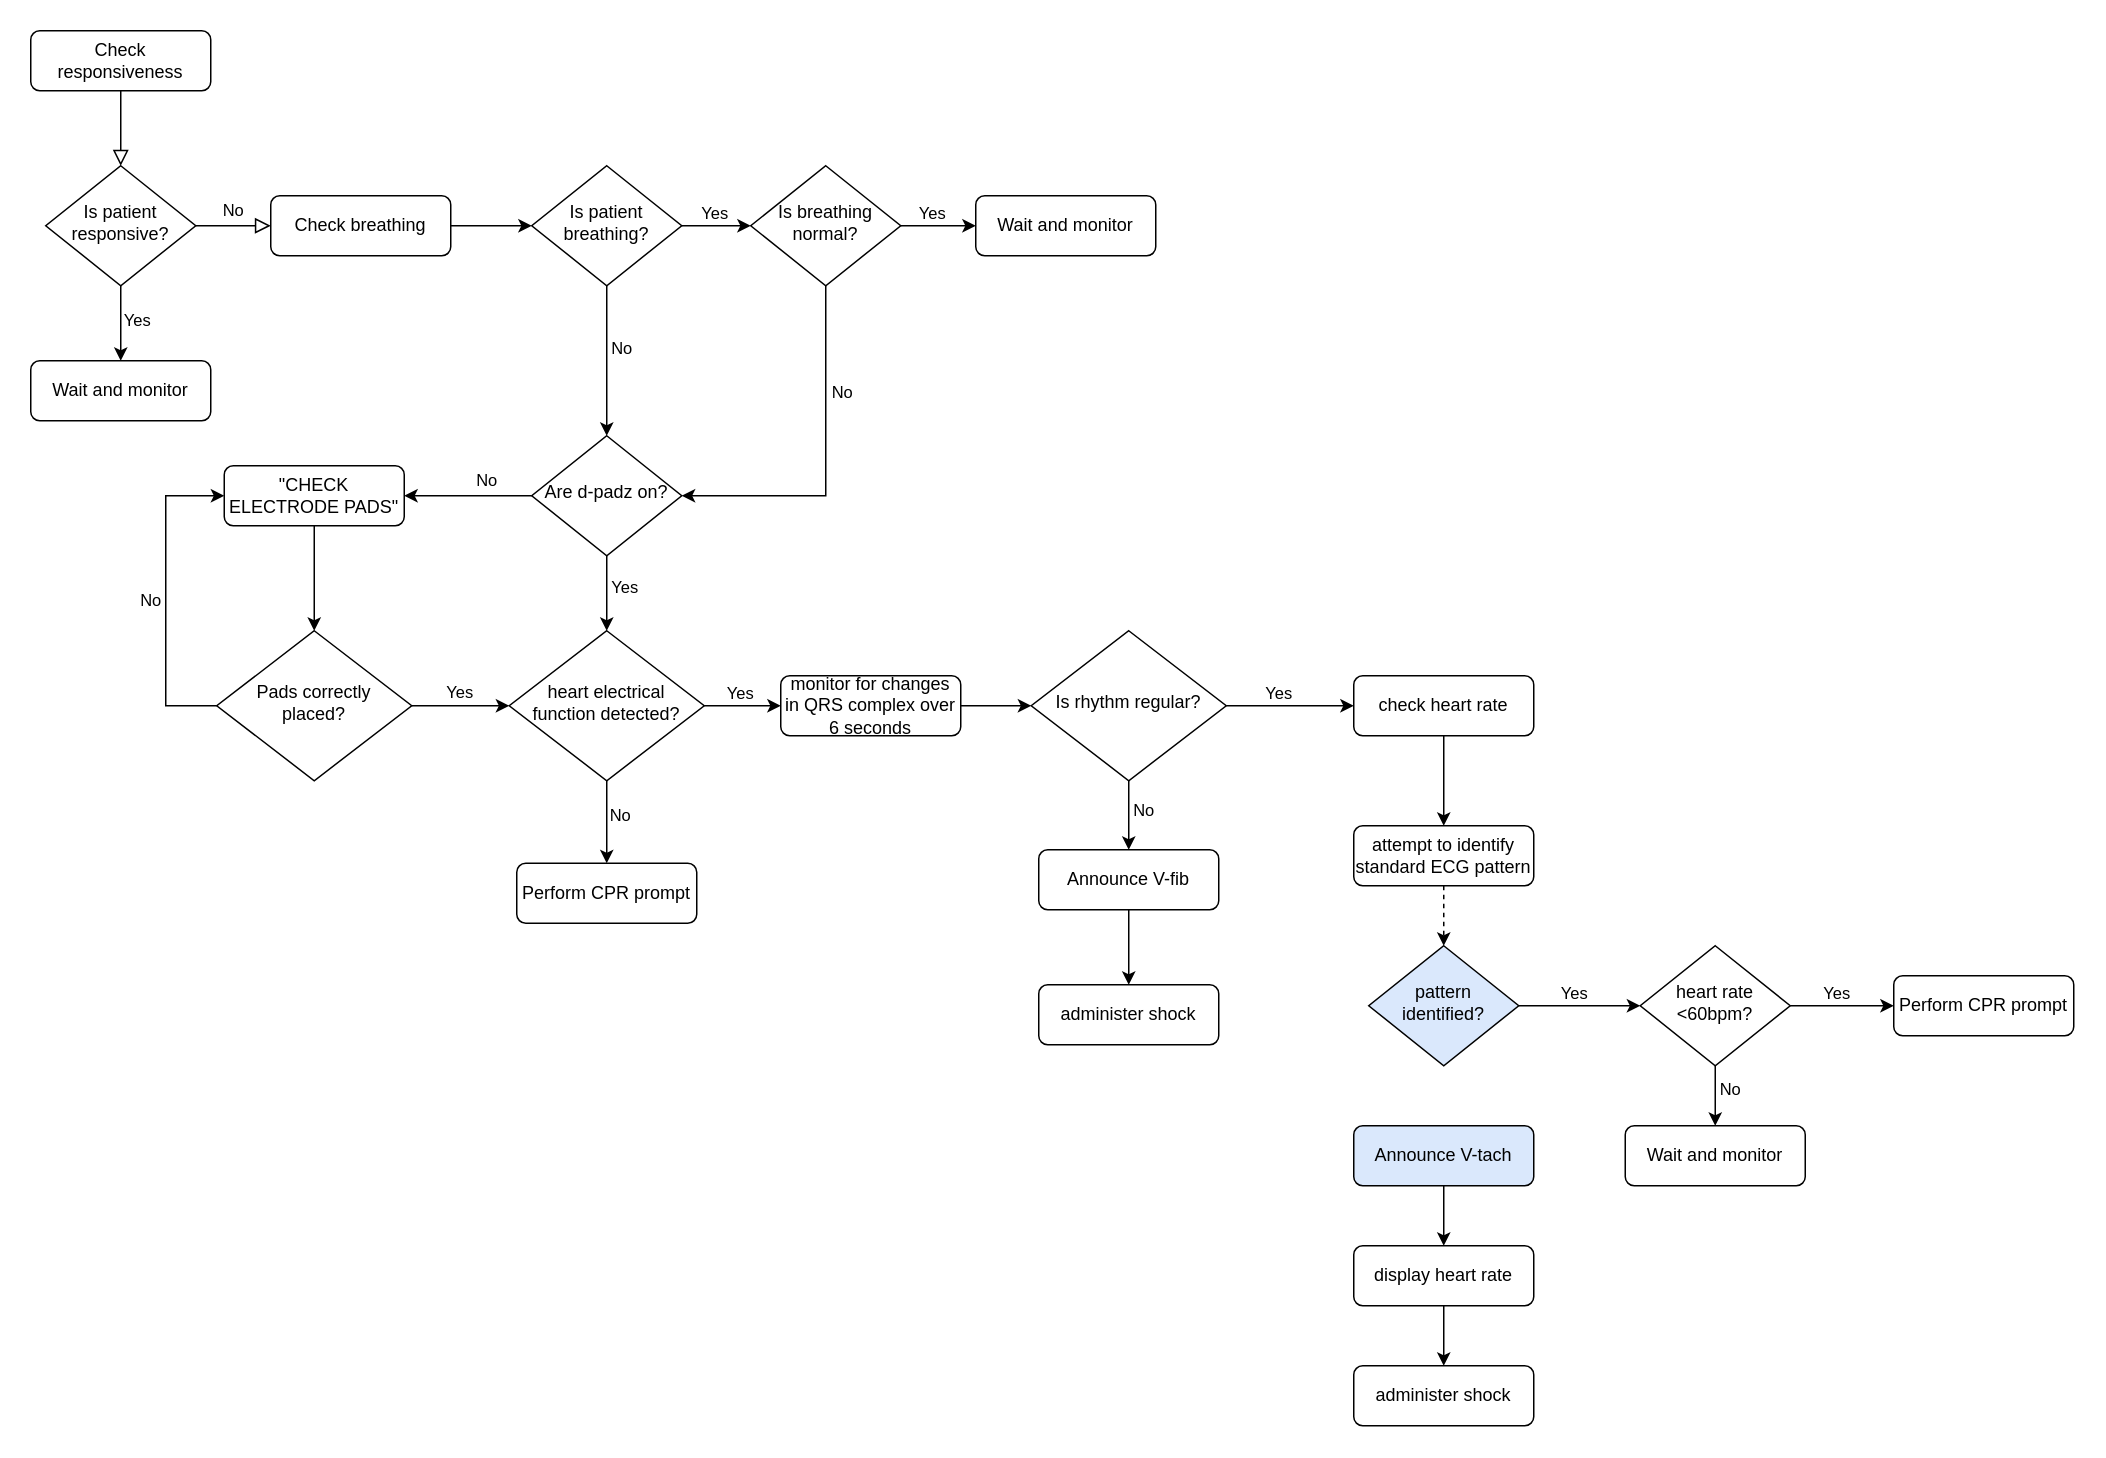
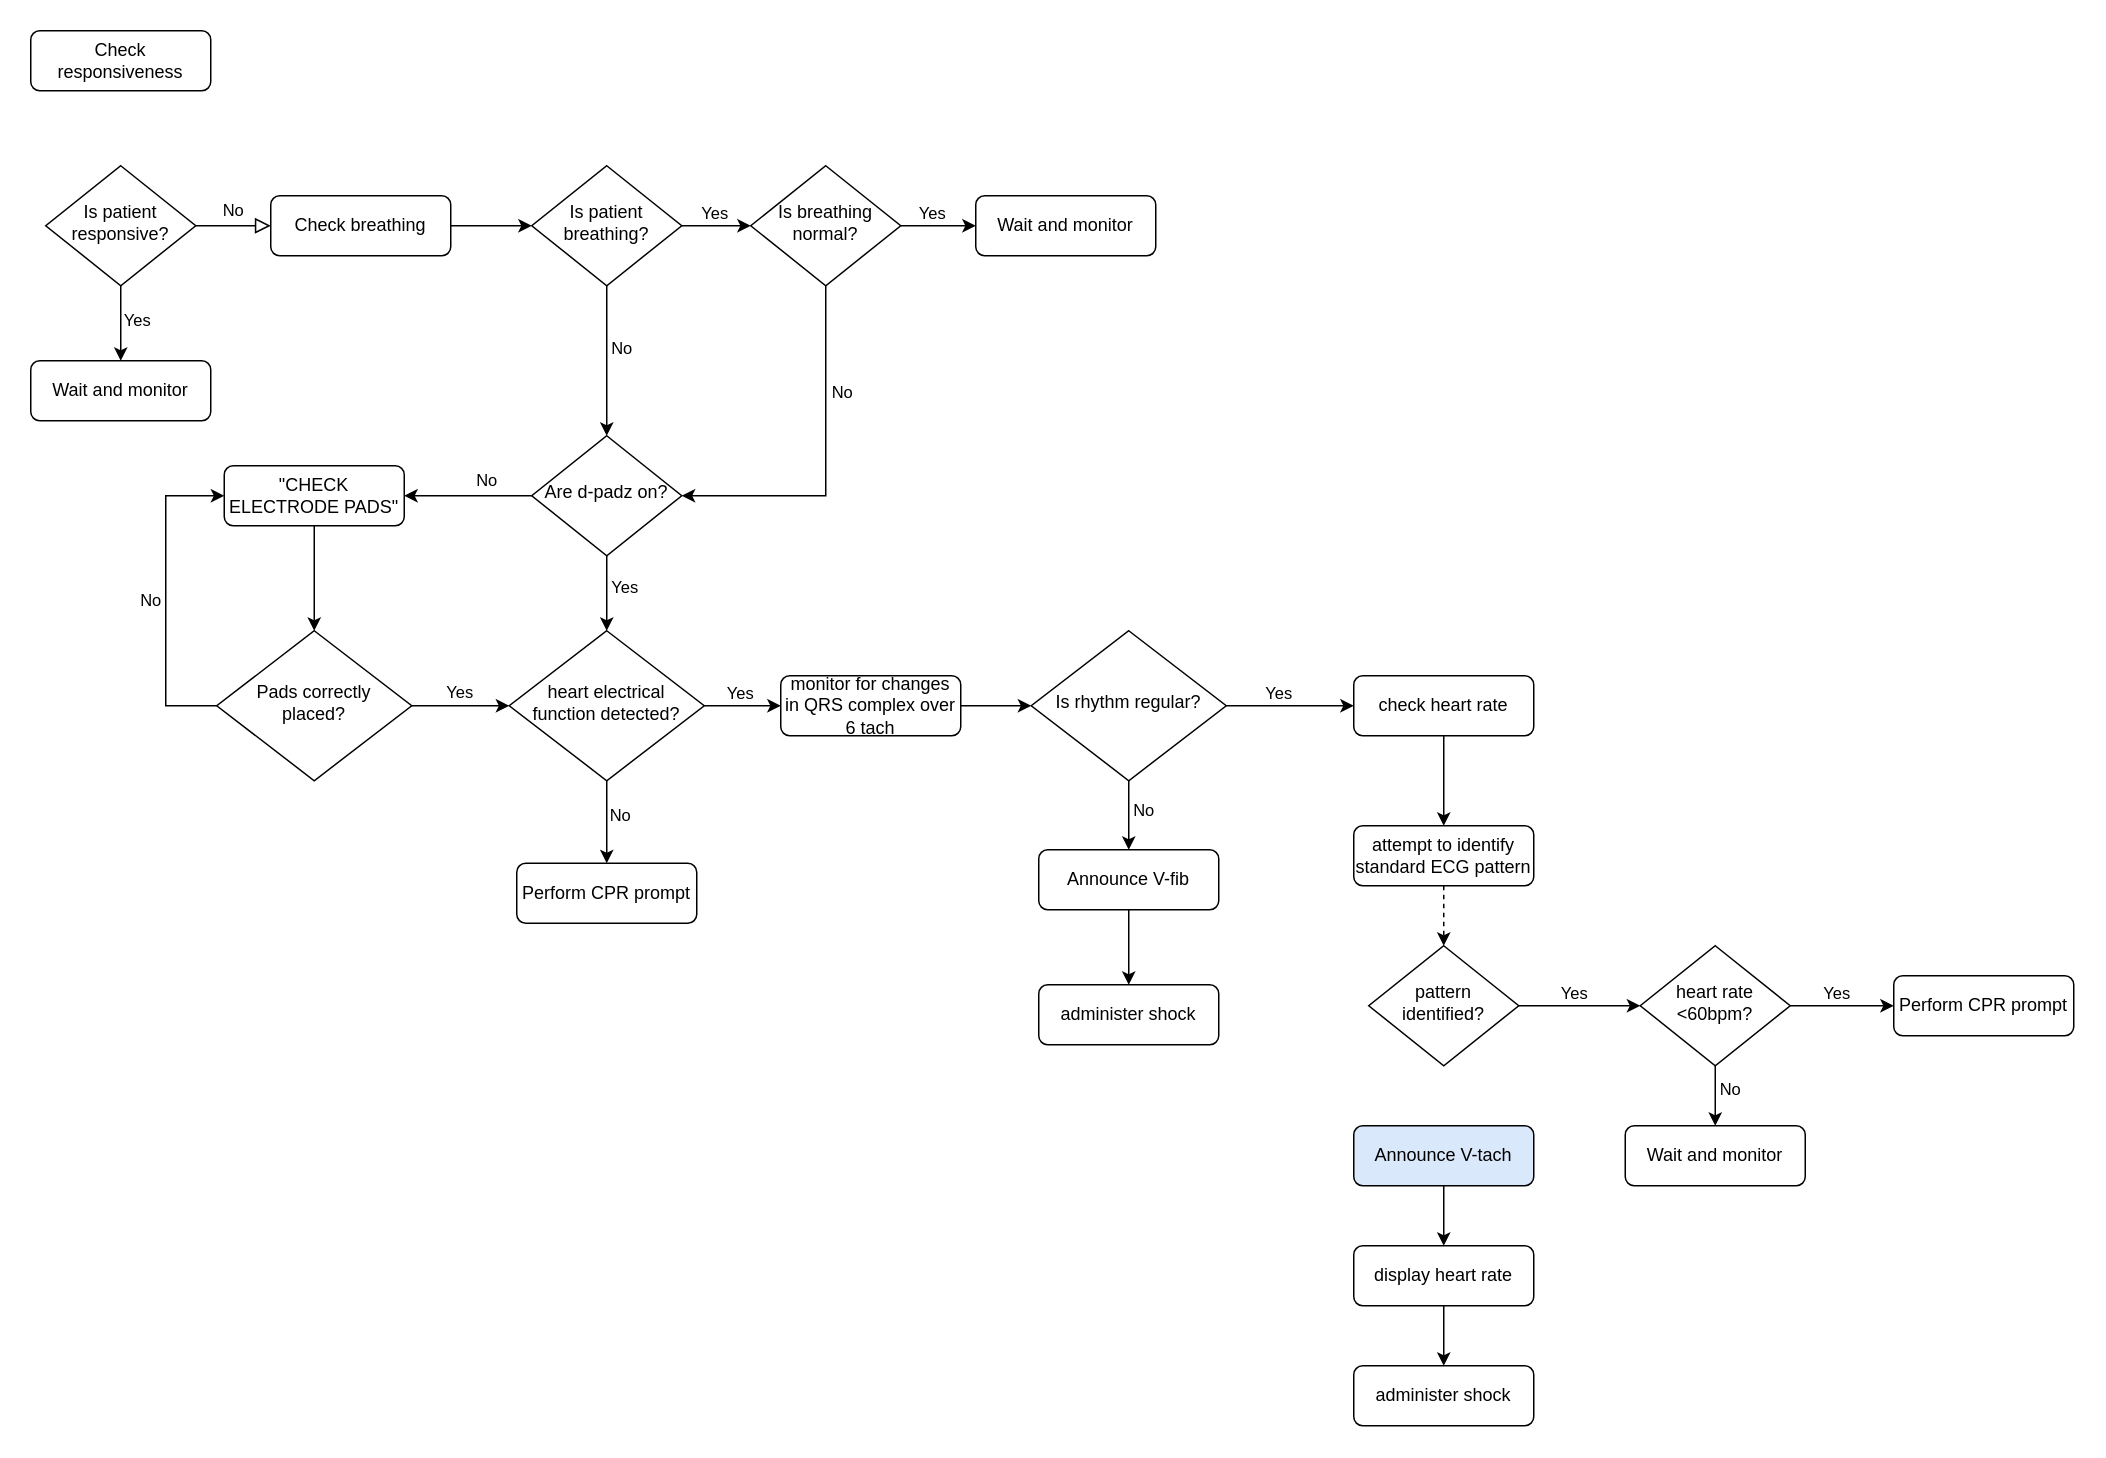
edge "Check responsiveness" -> "Is patient responsive?": removed
node "monitor for changes in QRS complex over 6 seconds": label "monitor for changes in QRS complex over 6 seconds" -> "monitor for changes in QRS complex over 6 tach"
node "pattern identified?": fillcolor #dae8fc -> #ffffff
